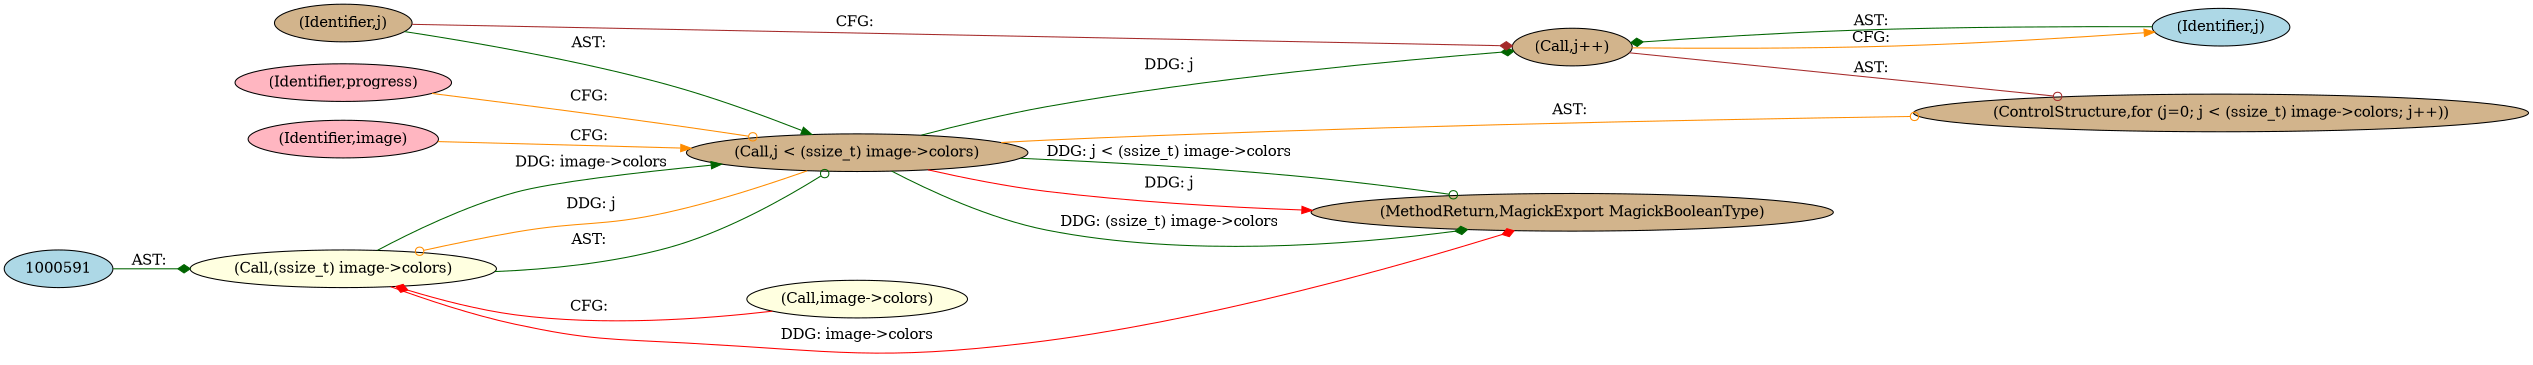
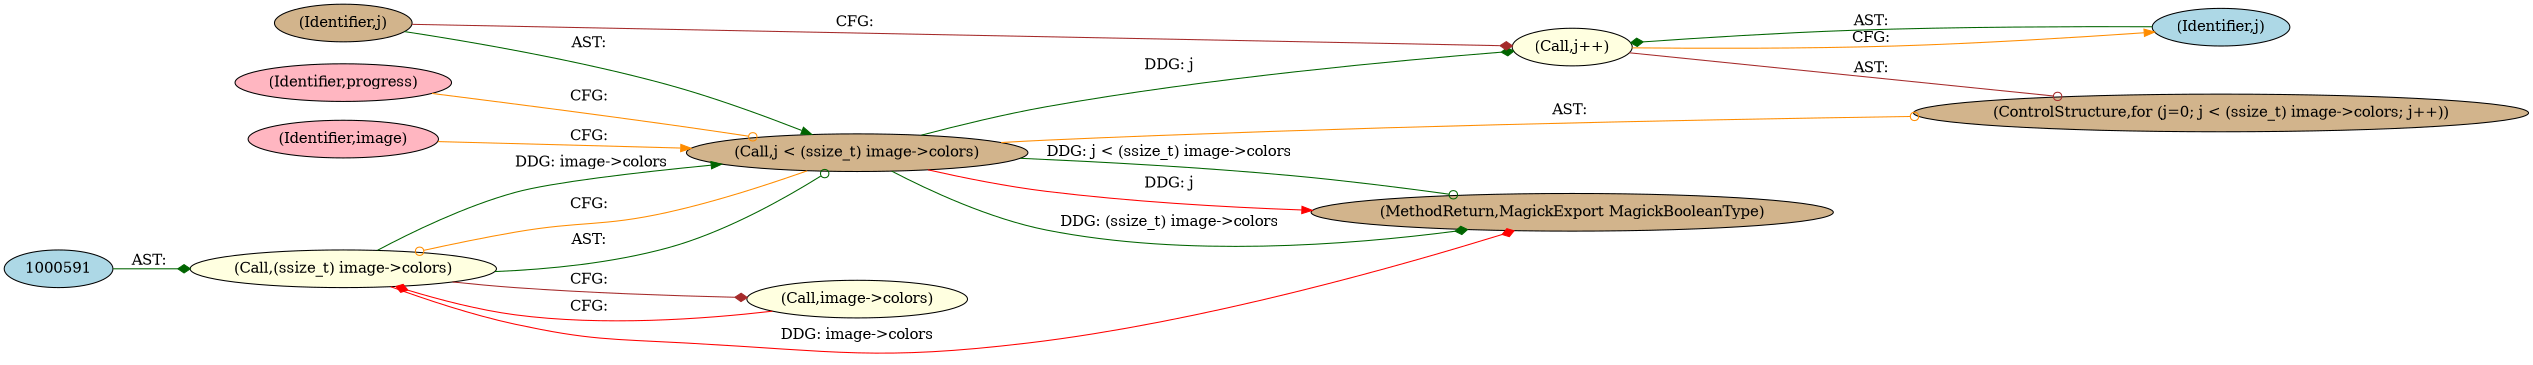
node "(Call,j++)": fillcolor tan -> lightyellow
edge "(Call,j < (ssize_t) image->colors)" -> "(Call,(ssize_t) image->colors)": label "DDG: j" -> "CFG: "
edge "(Call,(ssize_t) image->colors)" -> "(Call,image->colors)": added, label "CFG:"
